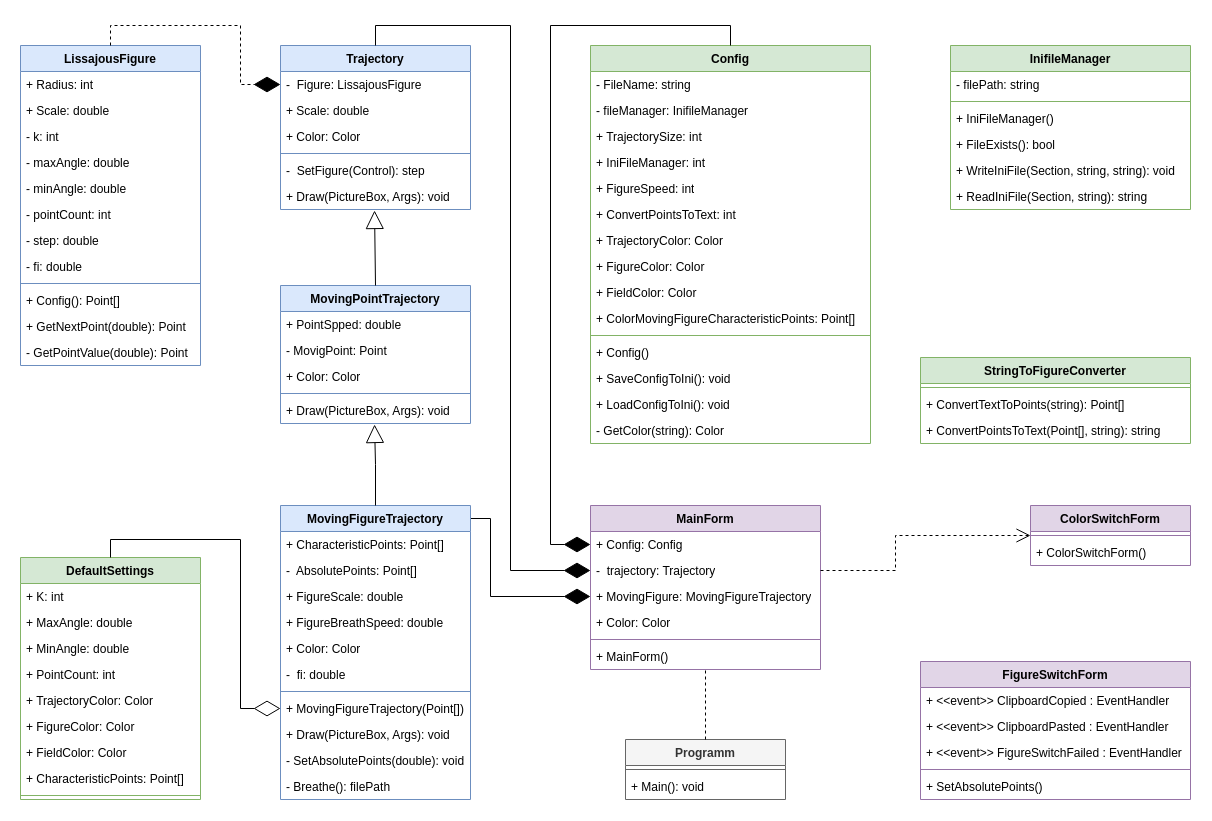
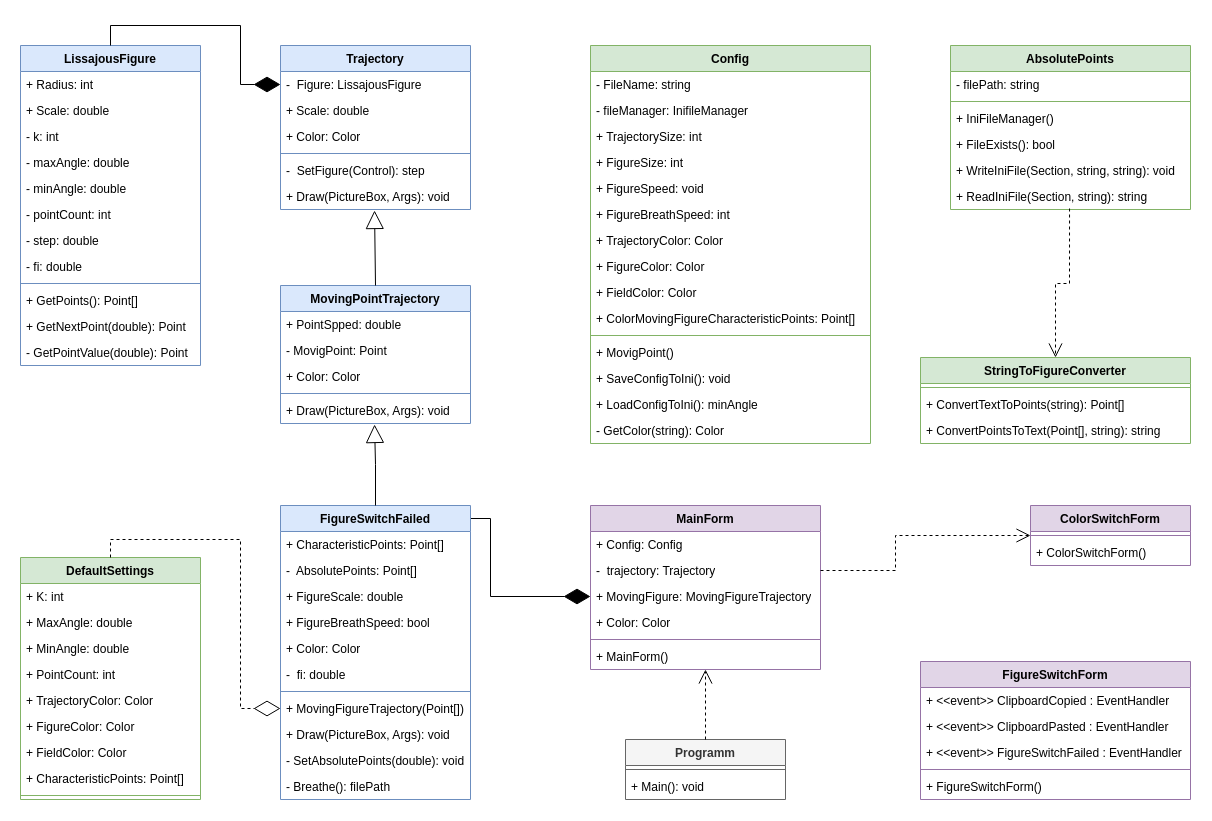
edge "LissajousFigure" -> "- Figure: LissajousFigure": style dashed -> solid
node "InifileManager": label "InifileManager" -> "AbsolutePoints"
node "+ IniFileManager: int": label "+ IniFileManager: int" -> "+ FigureSize: int"
node "+ FigureSpeed: int": label "+ FigureSpeed: int" -> "+ FigureSpeed: void"
edge "Config" -> "+ Config: Config": removed
node "+ ConvertPointsToText: int": label "+ ConvertPointsToText: int" -> "+ FigureBreathSpeed: int"
edge "Trajectory" -> "- trajectory: Trajectory": removed
edge "+ ReadIniFile(Section, string): string" -> "StringToFigureConverter": added
node "+ Config(): Point[]": label "+ Config(): Point[]" -> "+ GetPoints(): Point[]"
node "+ Config()": label "+ Config()" -> "+ MovigPoint()"
node "+ LoadConfigToIni(): void": label "+ LoadConfigToIni(): void" -> "+ LoadConfigToIni(): minAngle"
node "MovingFigureTrajectory": label "MovingFigureTrajectory" -> "FigureSwitchFailed"
edge "DefaultSettings" -> "+ MovingFigureTrajectory(Point[])": style solid -> dashed
node "+ FigureBreathSpeed: double": label "+ FigureBreathSpeed: double" -> "+ FigureBreathSpeed: bool"
edge "+ MainForm()" -- "Programm": arrowhead none -> open
node "+ SetAbsolutePoints()": label "+ SetAbsolutePoints()" -> "+ FigureSwitchForm()"
